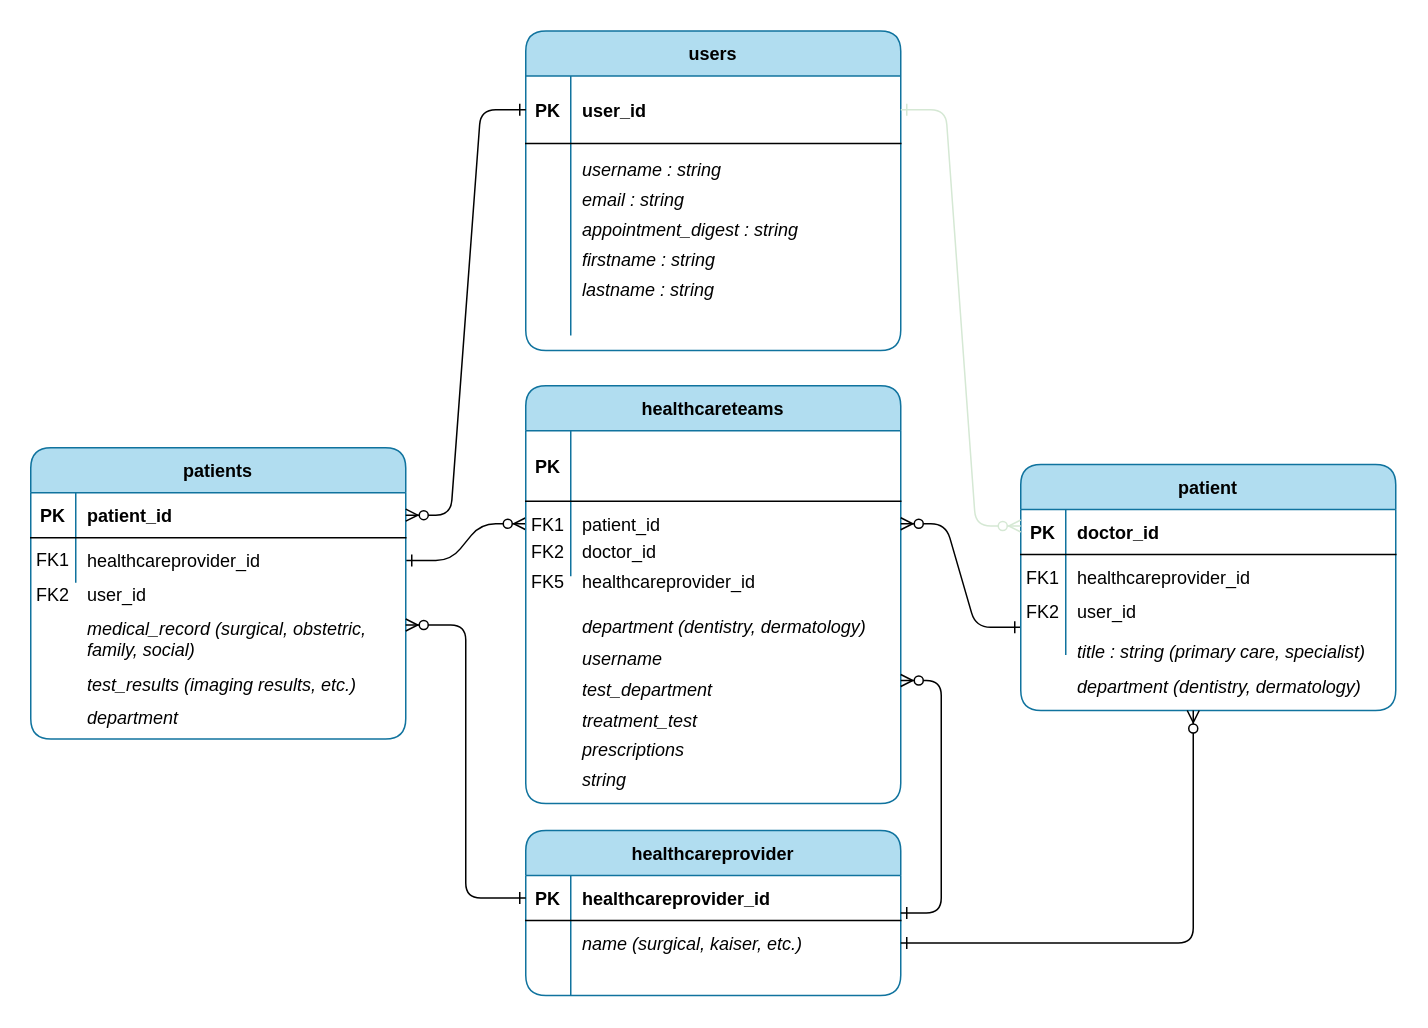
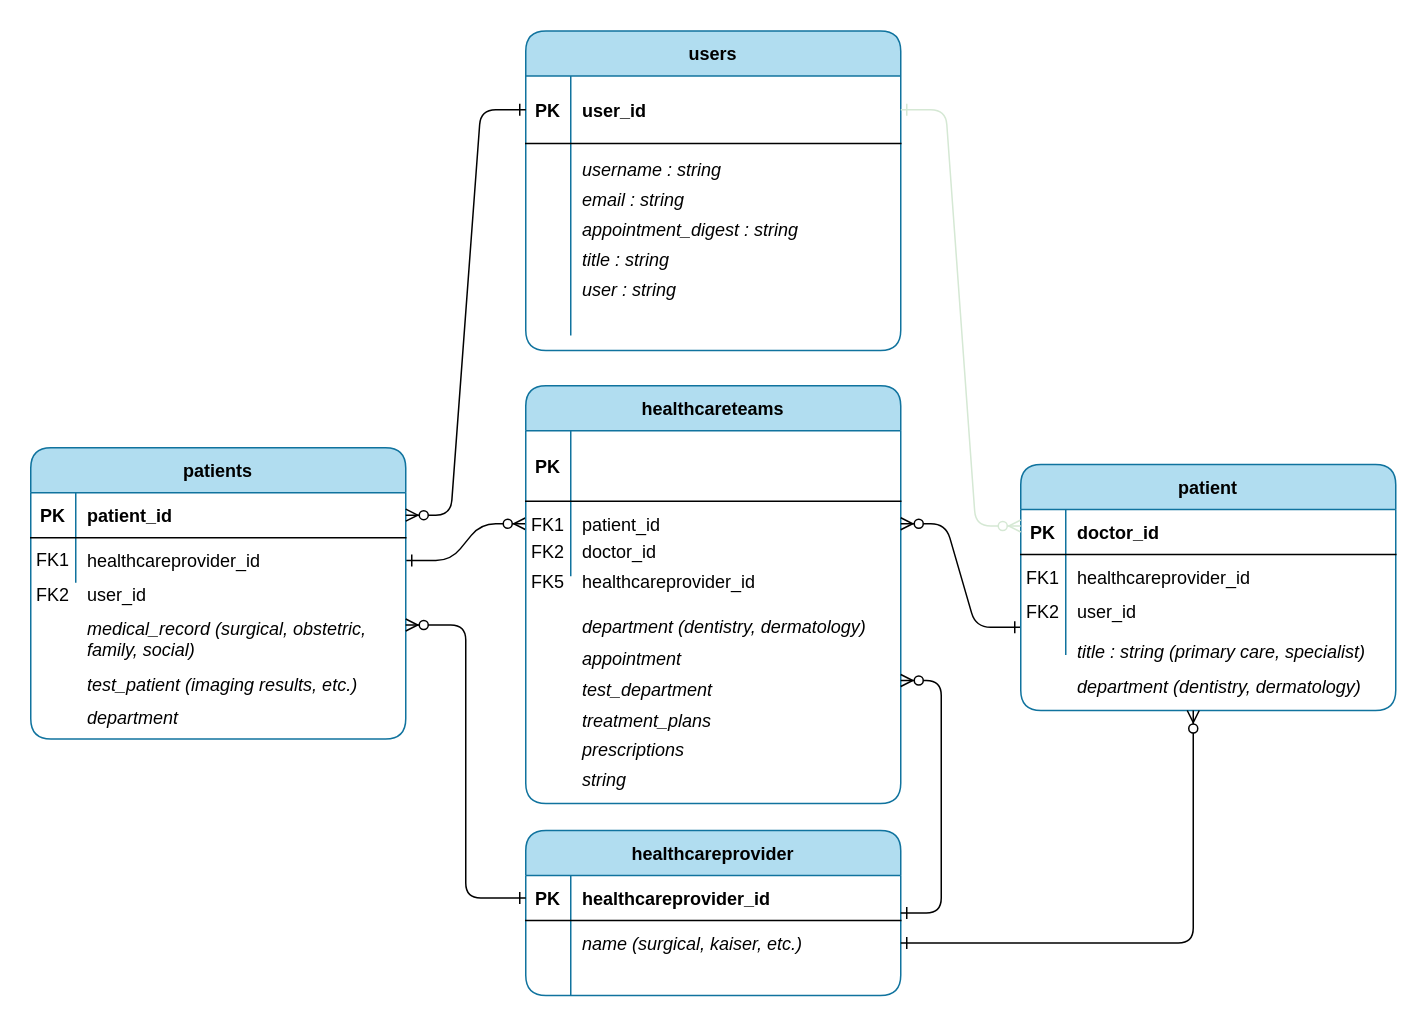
node "firstname : string": label "firstname : string" -> "title : string"
node "lastname : string": label "lastname : string" -> "user : string"
node "username": label "username" -> "appointment"
node "test_results (imaging results, etc.)": label "test_results (imaging results, etc.)" -> "test_patient (imaging results, etc.)"
node "treatment_test": label "treatment_test" -> "treatment_plans"
